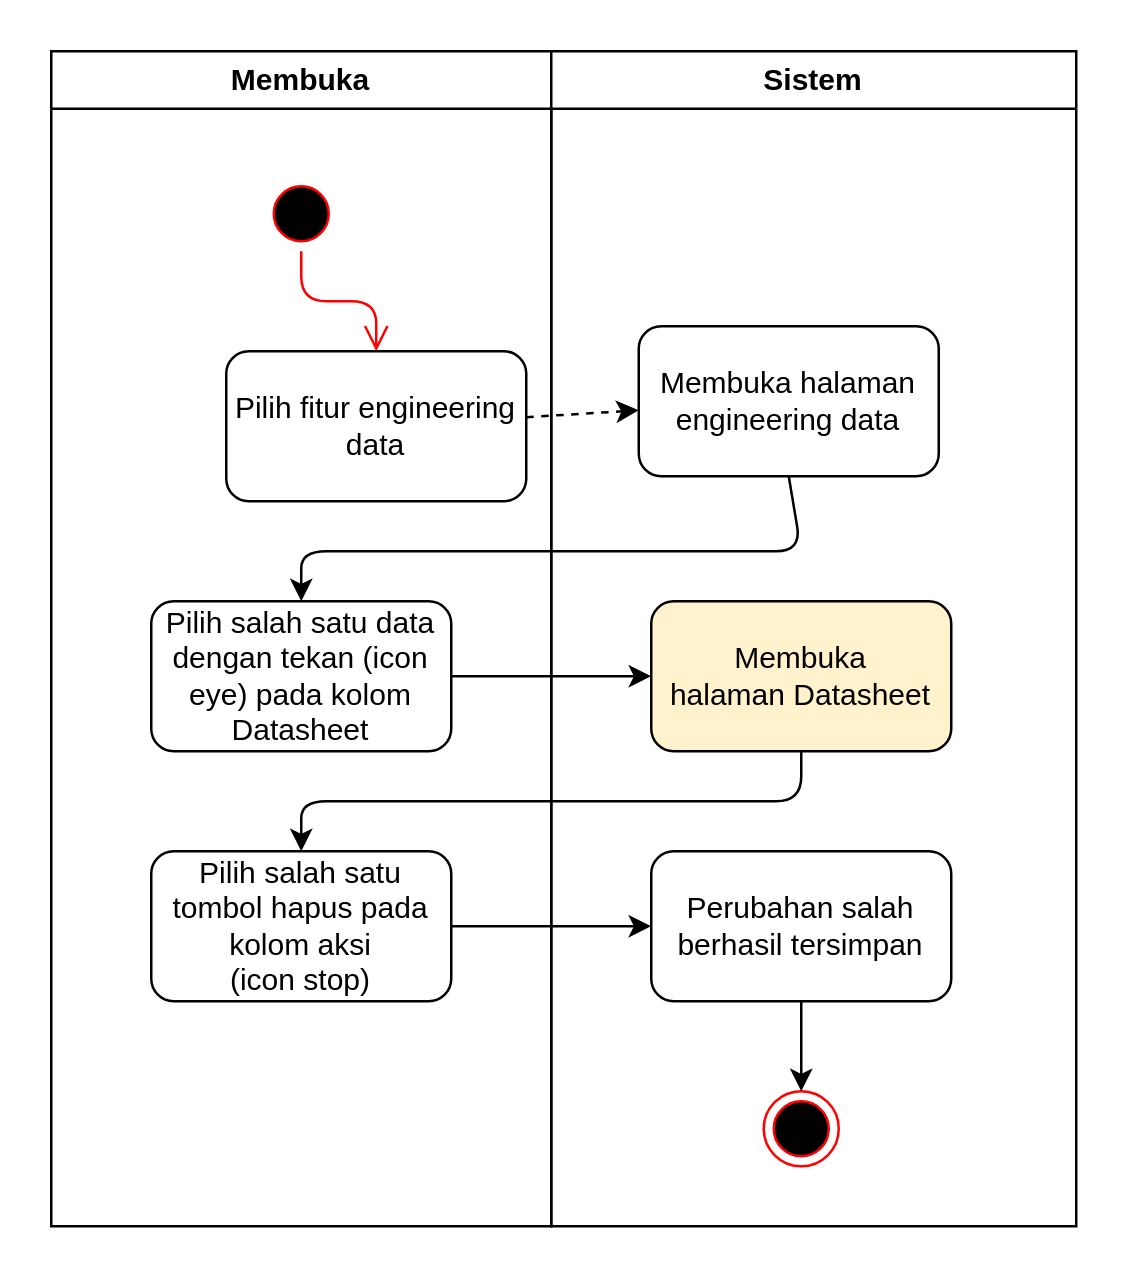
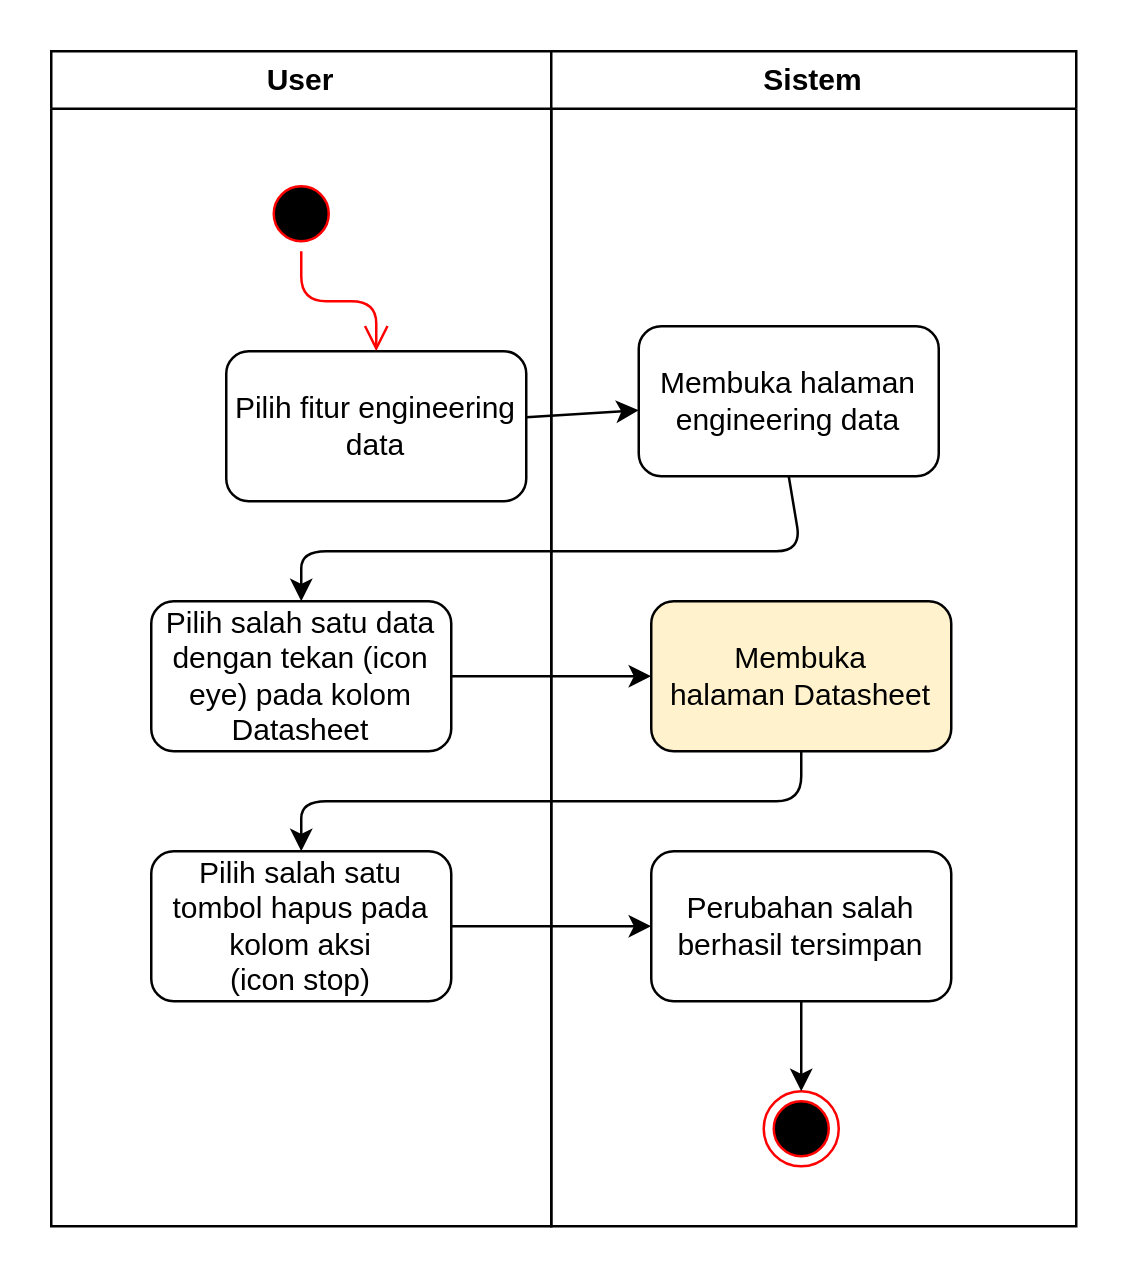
node "Membuka": label "Membuka" -> "User"
edge "Pilih fitur engineering data" -> "Membuka halaman engineering data": style dashed -> solid
